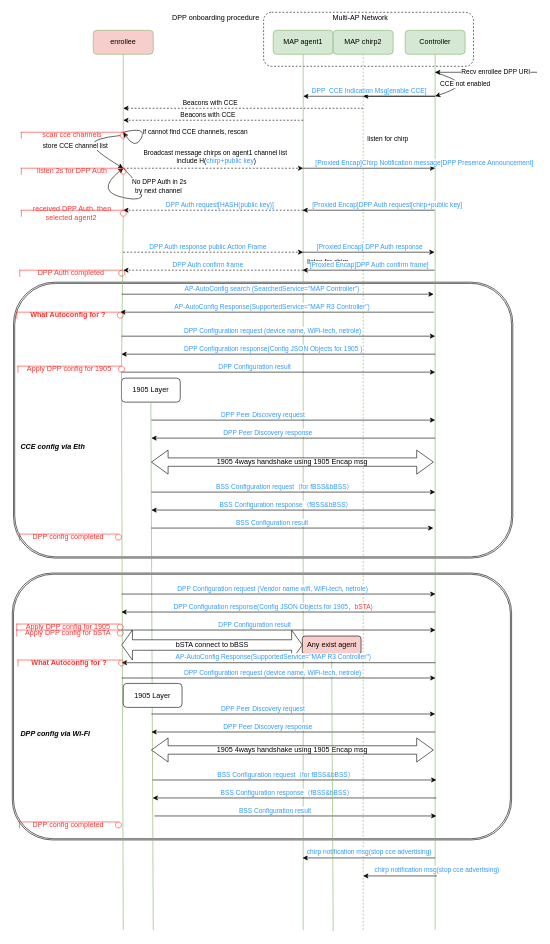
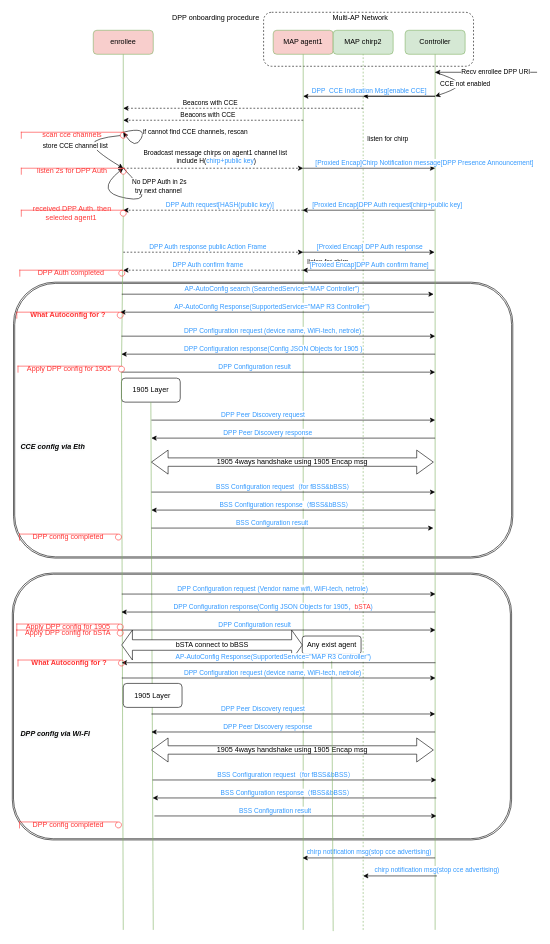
node "MAP agent1": fillcolor #d5e8d4 -> #f8cecc
node "received DPP Auth. then selected agent2": label "received DPP Auth. then selected agent2" -> "received DPP Auth. then selected agent1"
node "Any exist agent": fillcolor #f8cecc -> #ffffff
